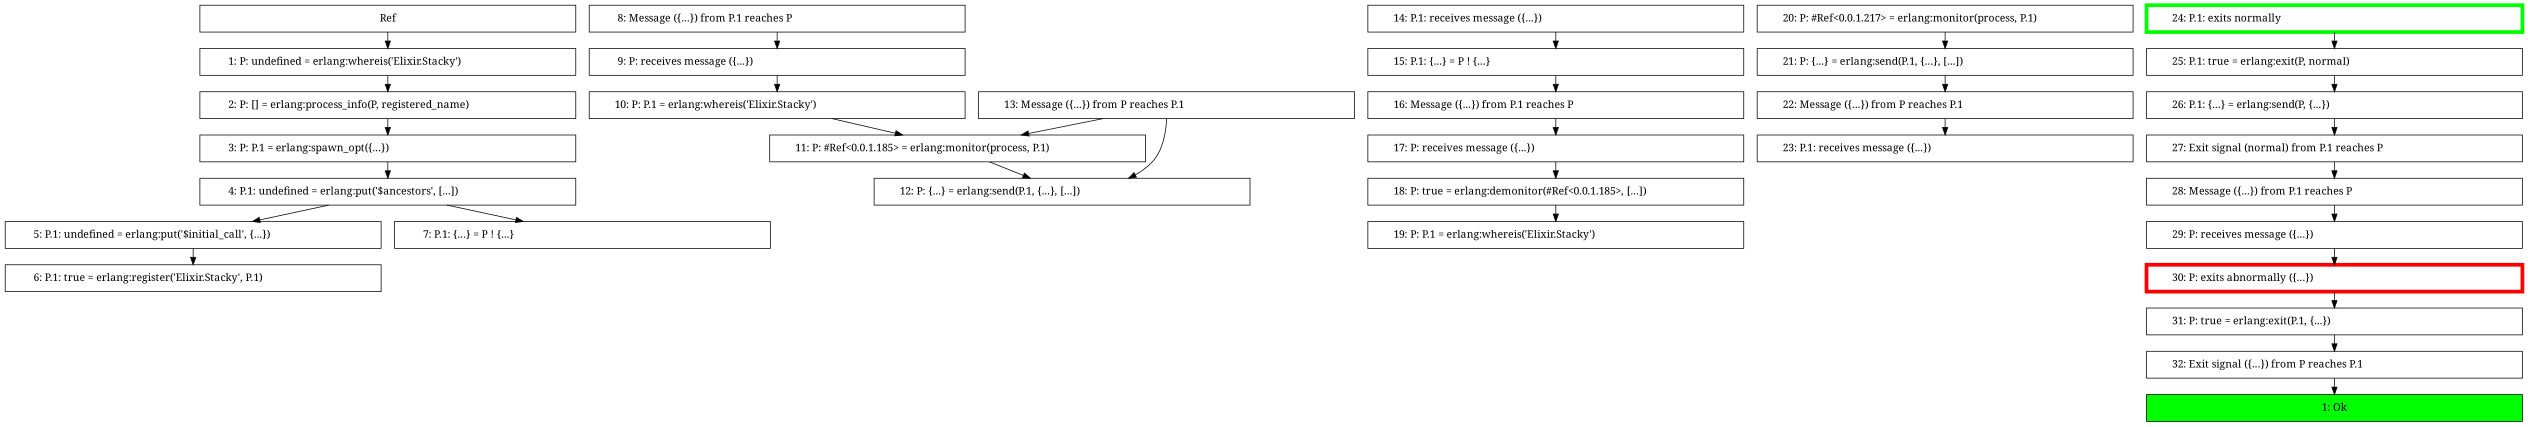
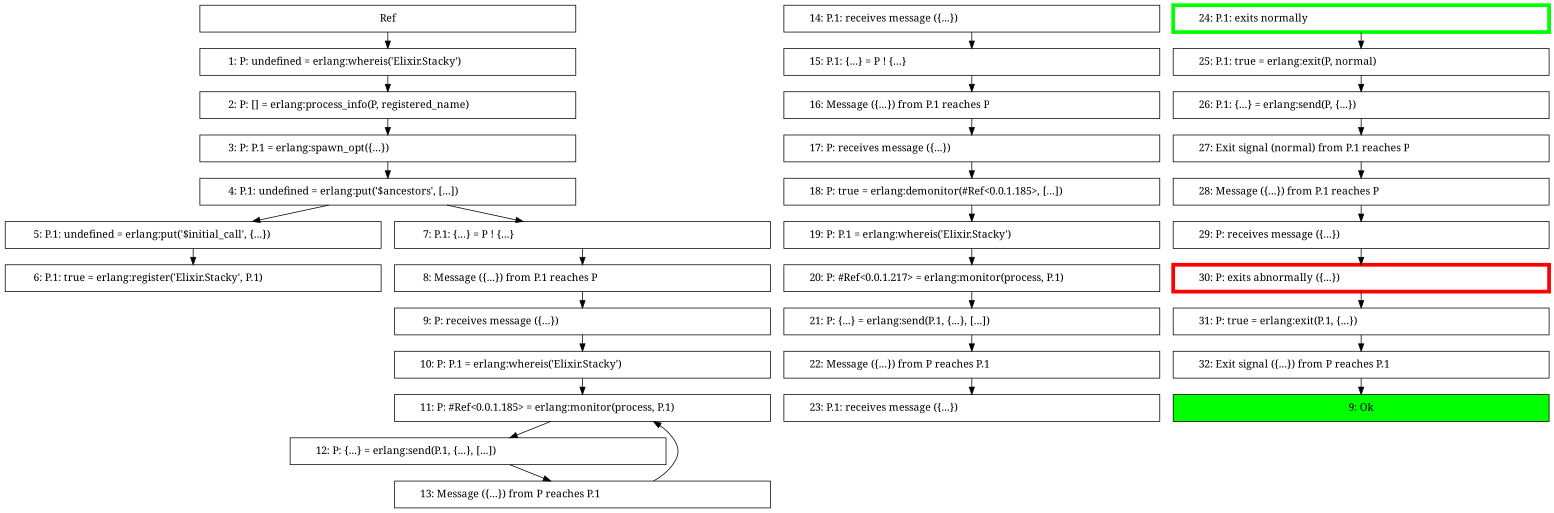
edge "13: Message ({...}) from P reaches P.1" -> "12: P: {...} = erlang:send(P.1, {...}, [...])": reversed
edge "7: P.1: {...} = P ! {...}" -> "8: Message ({...}) from P.1 reaches P": added
edge "19: P: P.1 = erlang:whereis('Elixir.Stacky')" -> "20: P: #Ref<0.0.1.217> = erlang:monitor(process, P.1)": added
node "1: Ok": label "1: Ok" -> "9: Ok"
